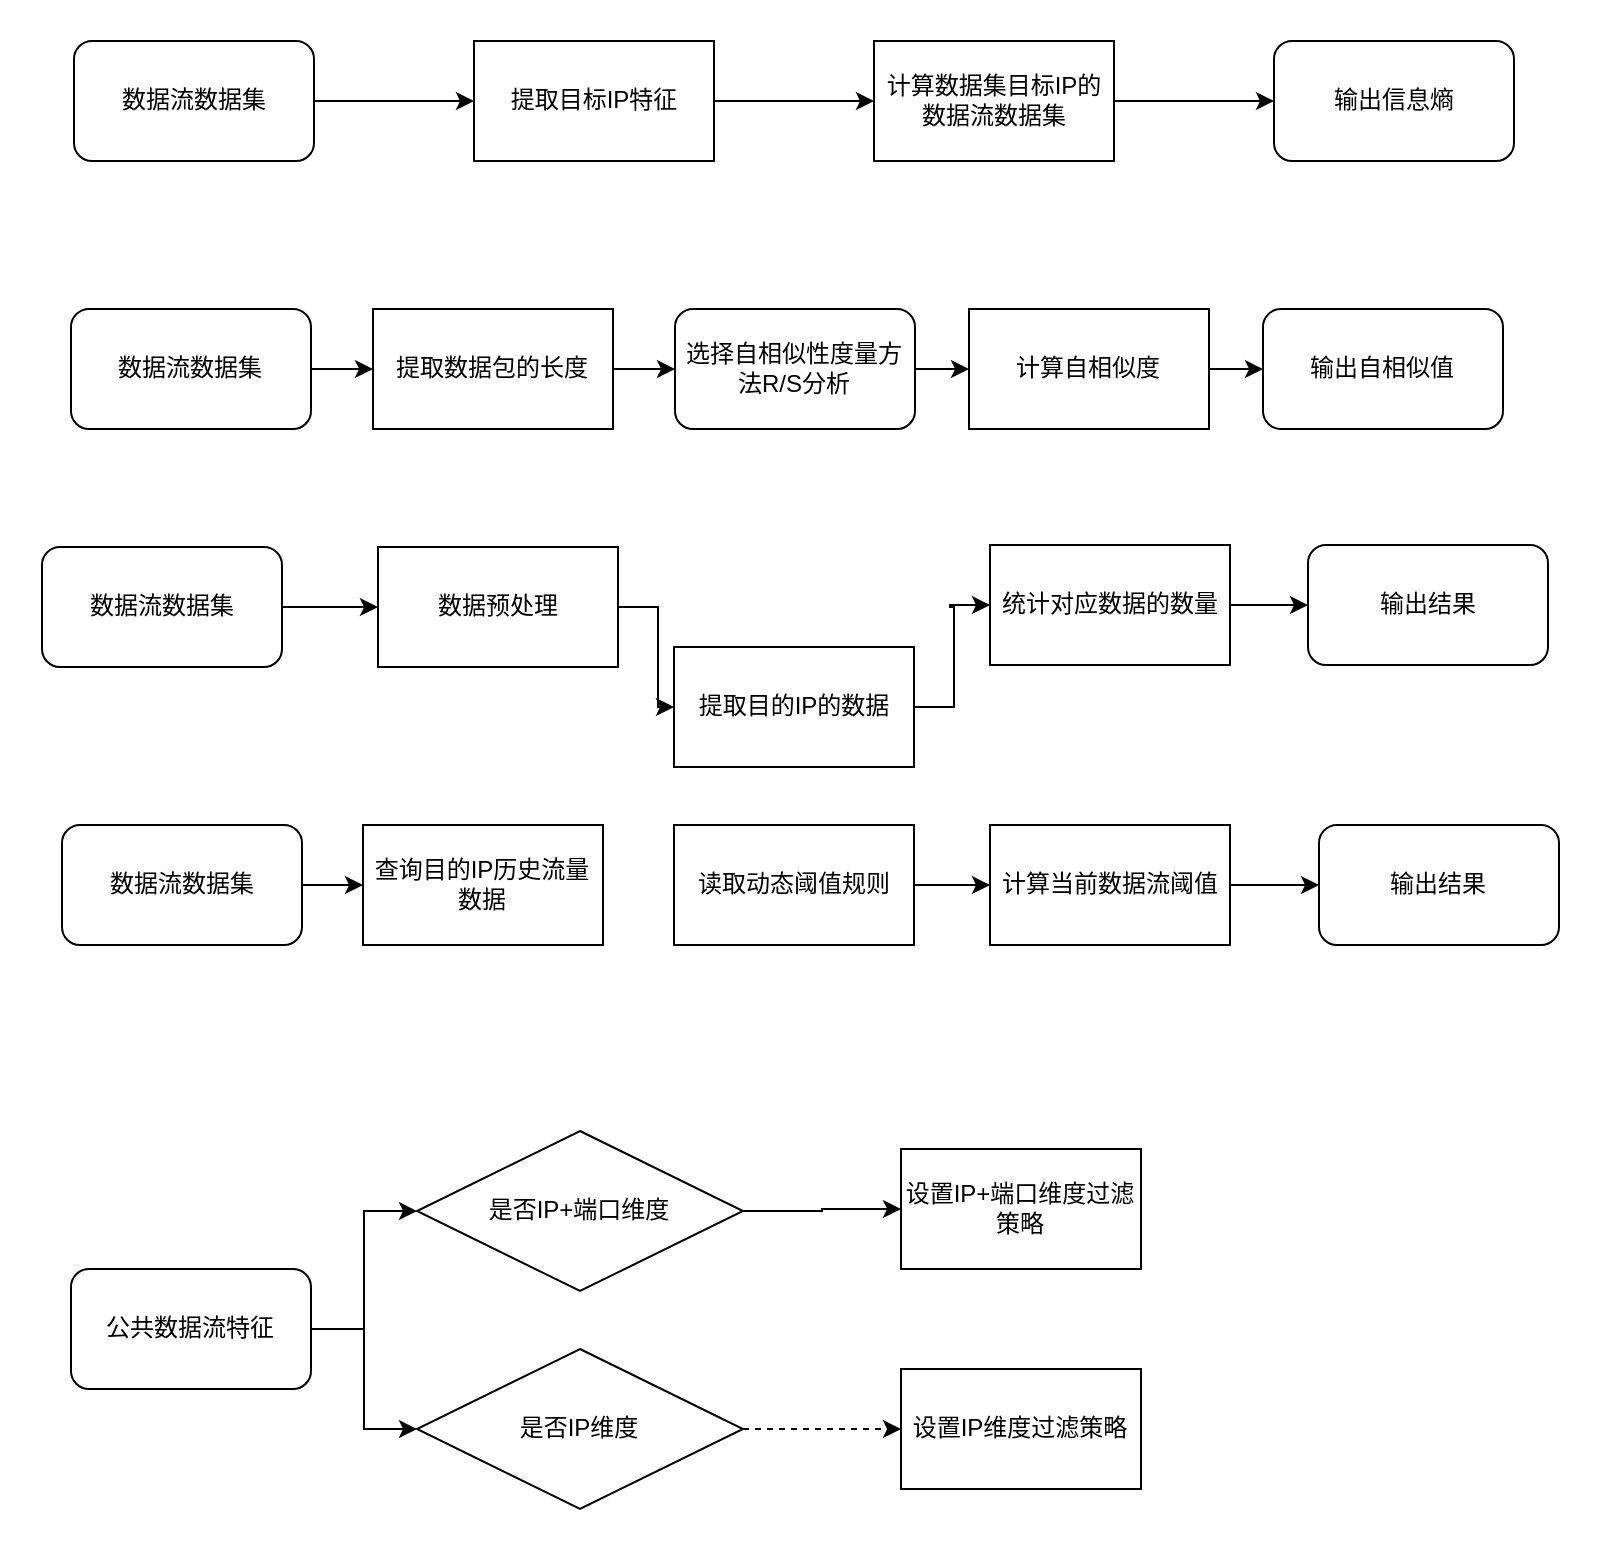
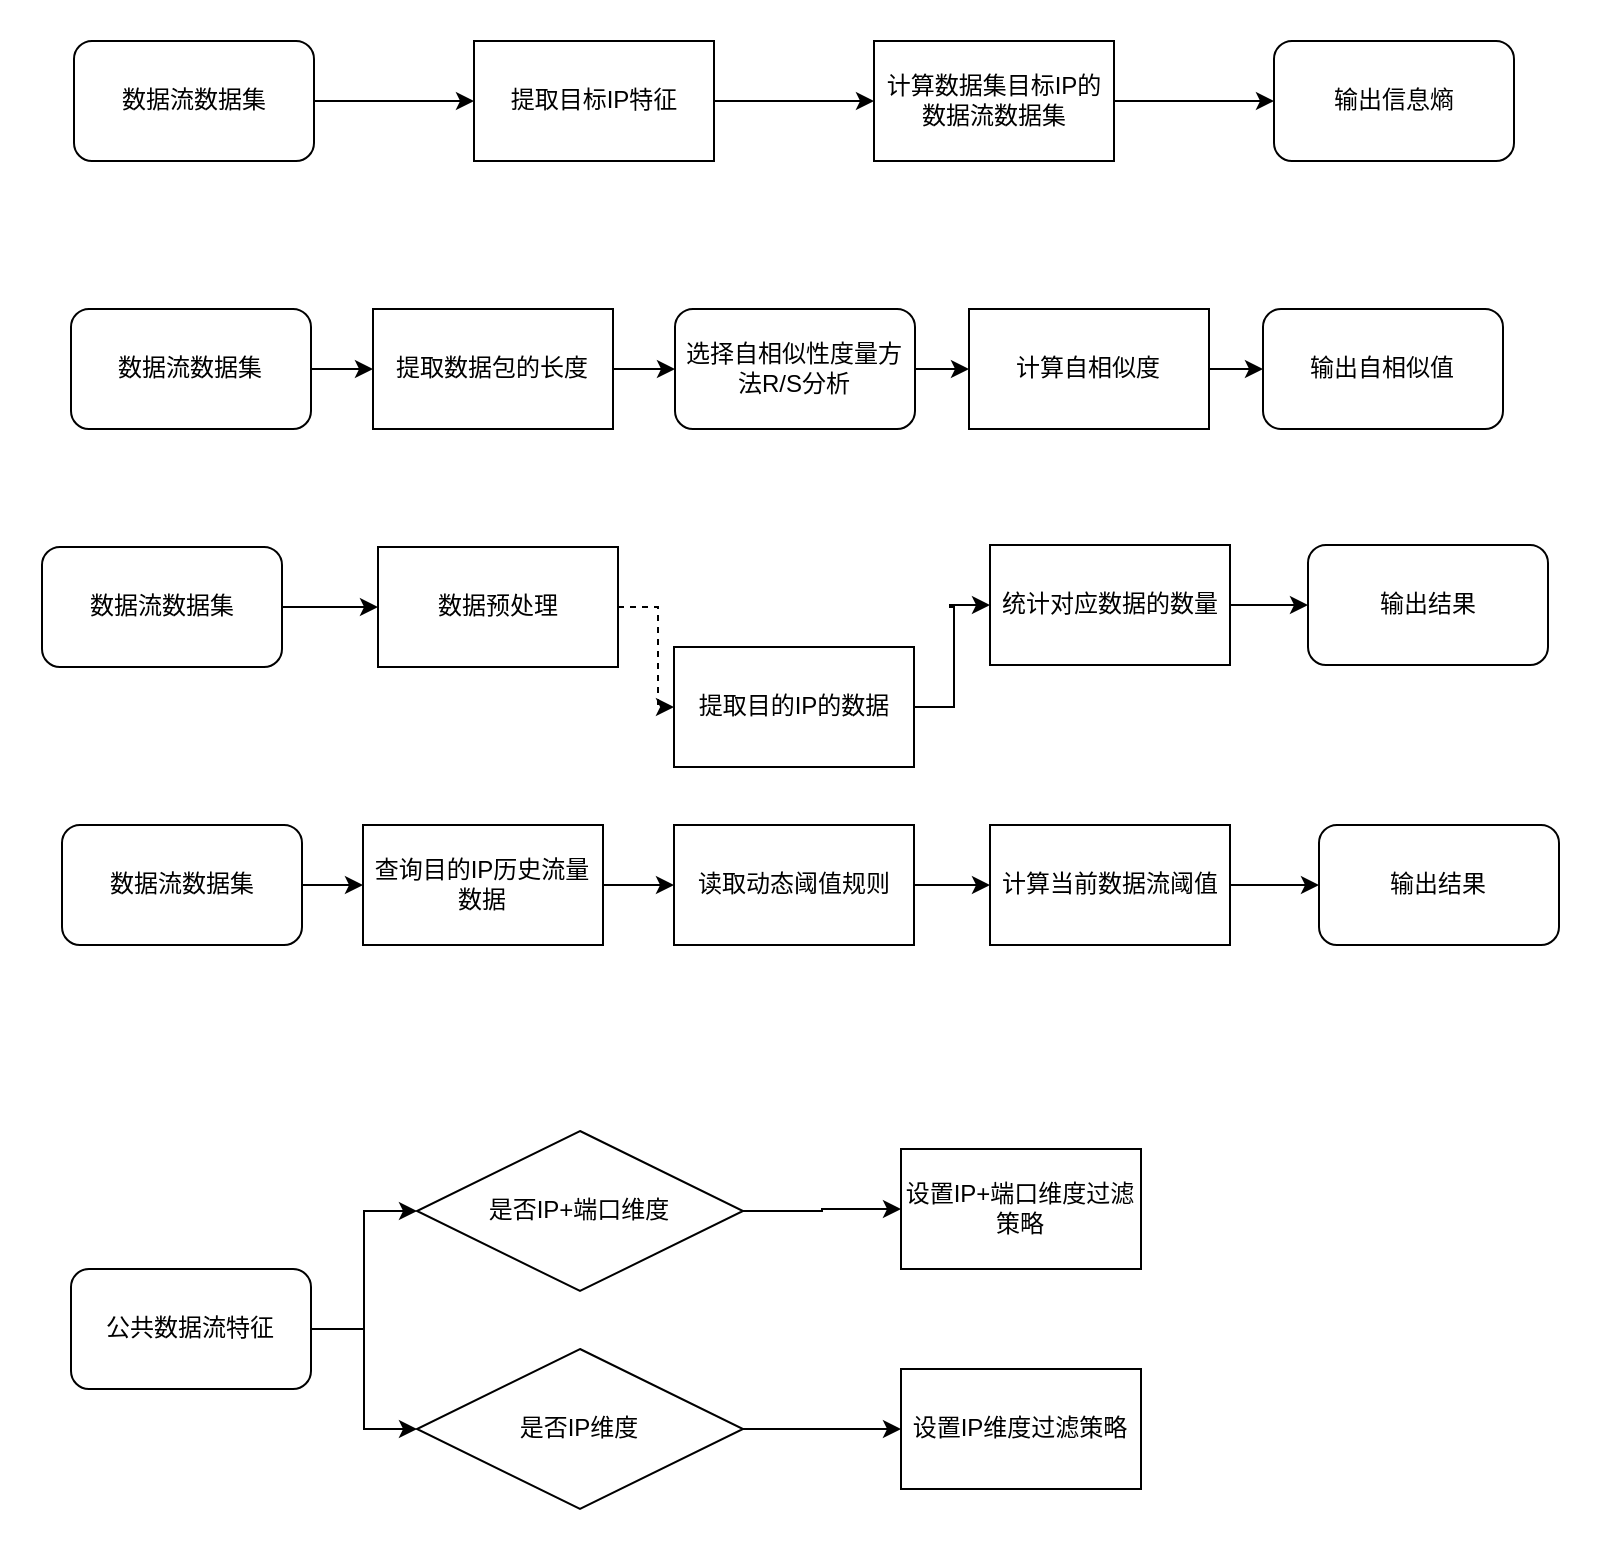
edge "数据预处理" -> "提取目的IP的数据": style solid -> dashed
edge "查询目的IP历史流量数据" -> "读取动态阈值规则": added
edge "是否IP维度" -> "设置IP维度过滤策略": style dashed -> solid
